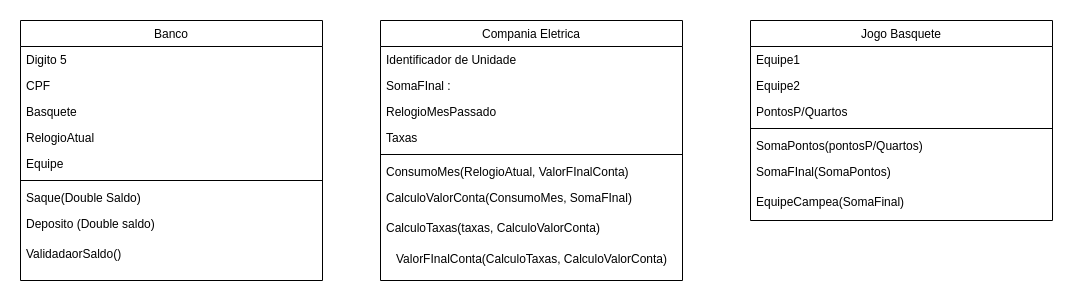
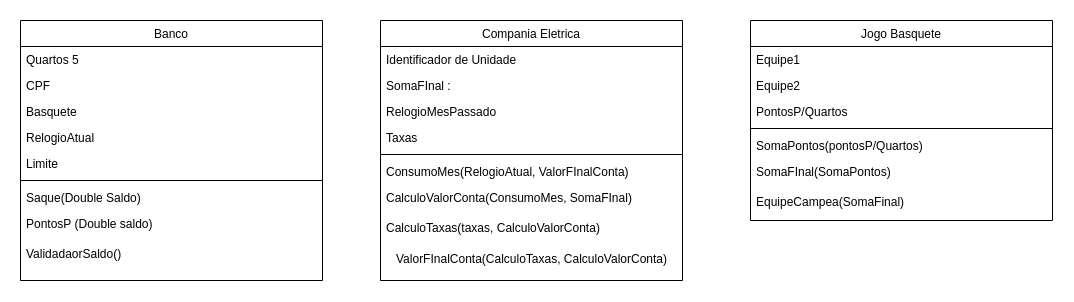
node "Digito 5": label "Digito 5" -> "Quartos 5"
node "Equipe": label "Equipe" -> "Limite"
node "Deposito (Double saldo)": label "Deposito (Double saldo)" -> "PontosP (Double saldo)"
